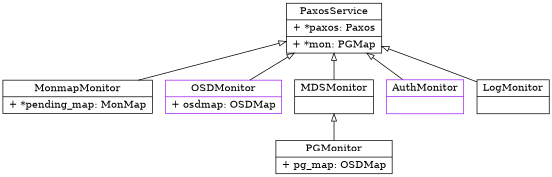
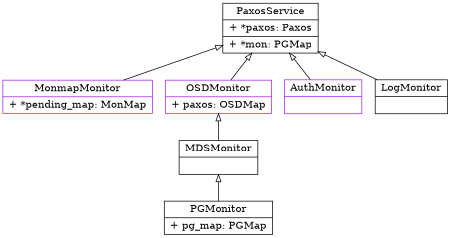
edge "MDSMonitor" -> "PaxosService": now "MDSMonitor" -> "OSDMonitor"
node "MonmapMonitor": color black -> purple
node "OSDMonitor": text "+ osdmap: OSDMap" -> "+ paxos: OSDMap"
node "PGMonitor": text "+ pg_map: OSDMap" -> "+ pg_map: PGMap"
